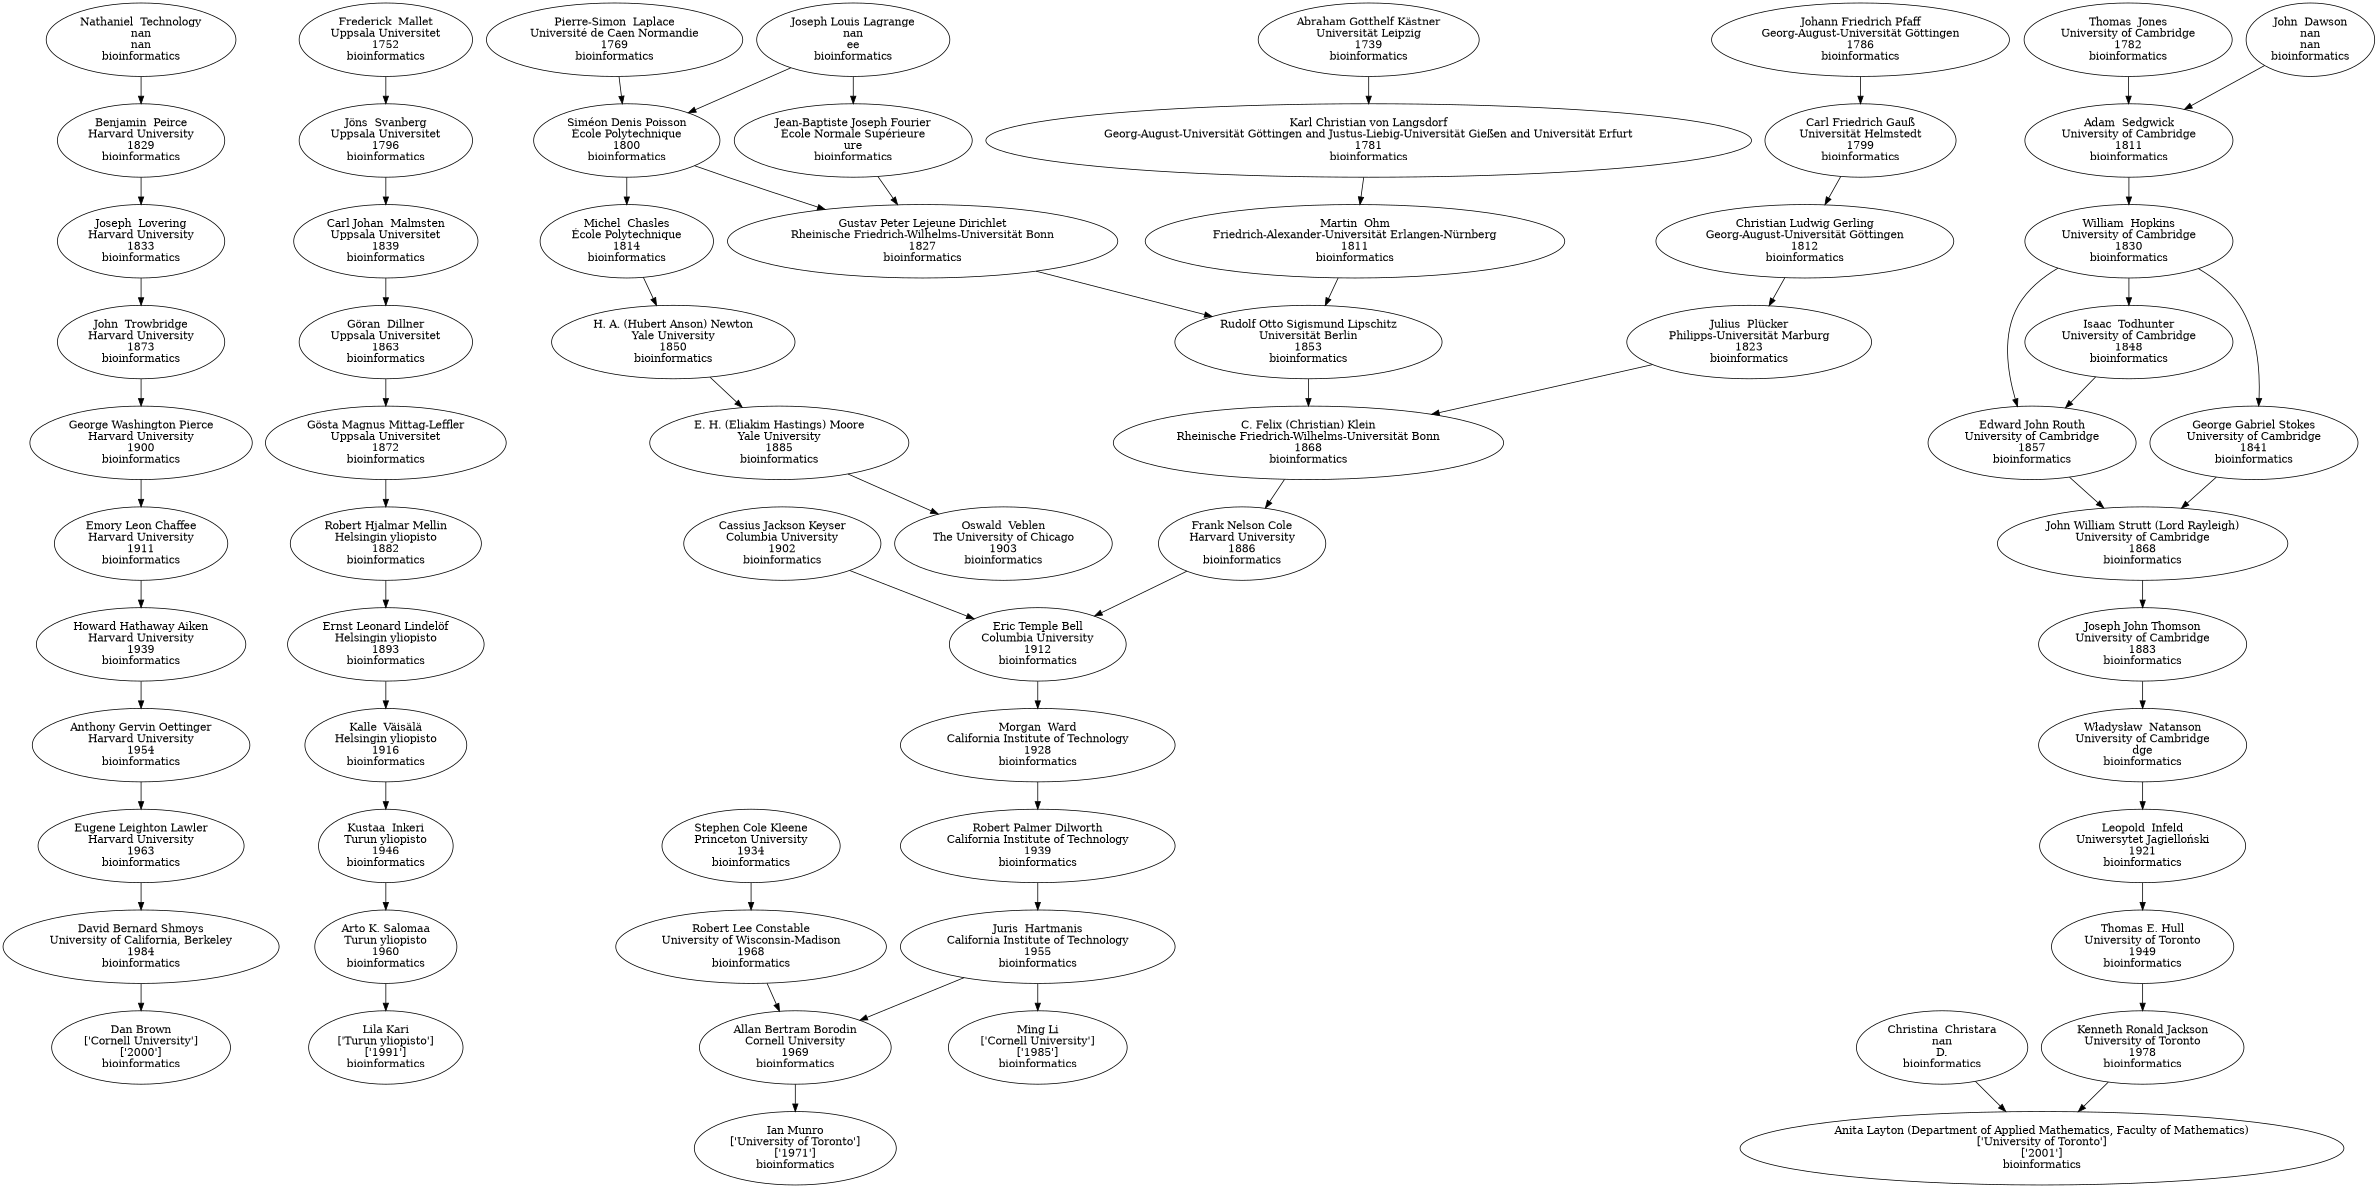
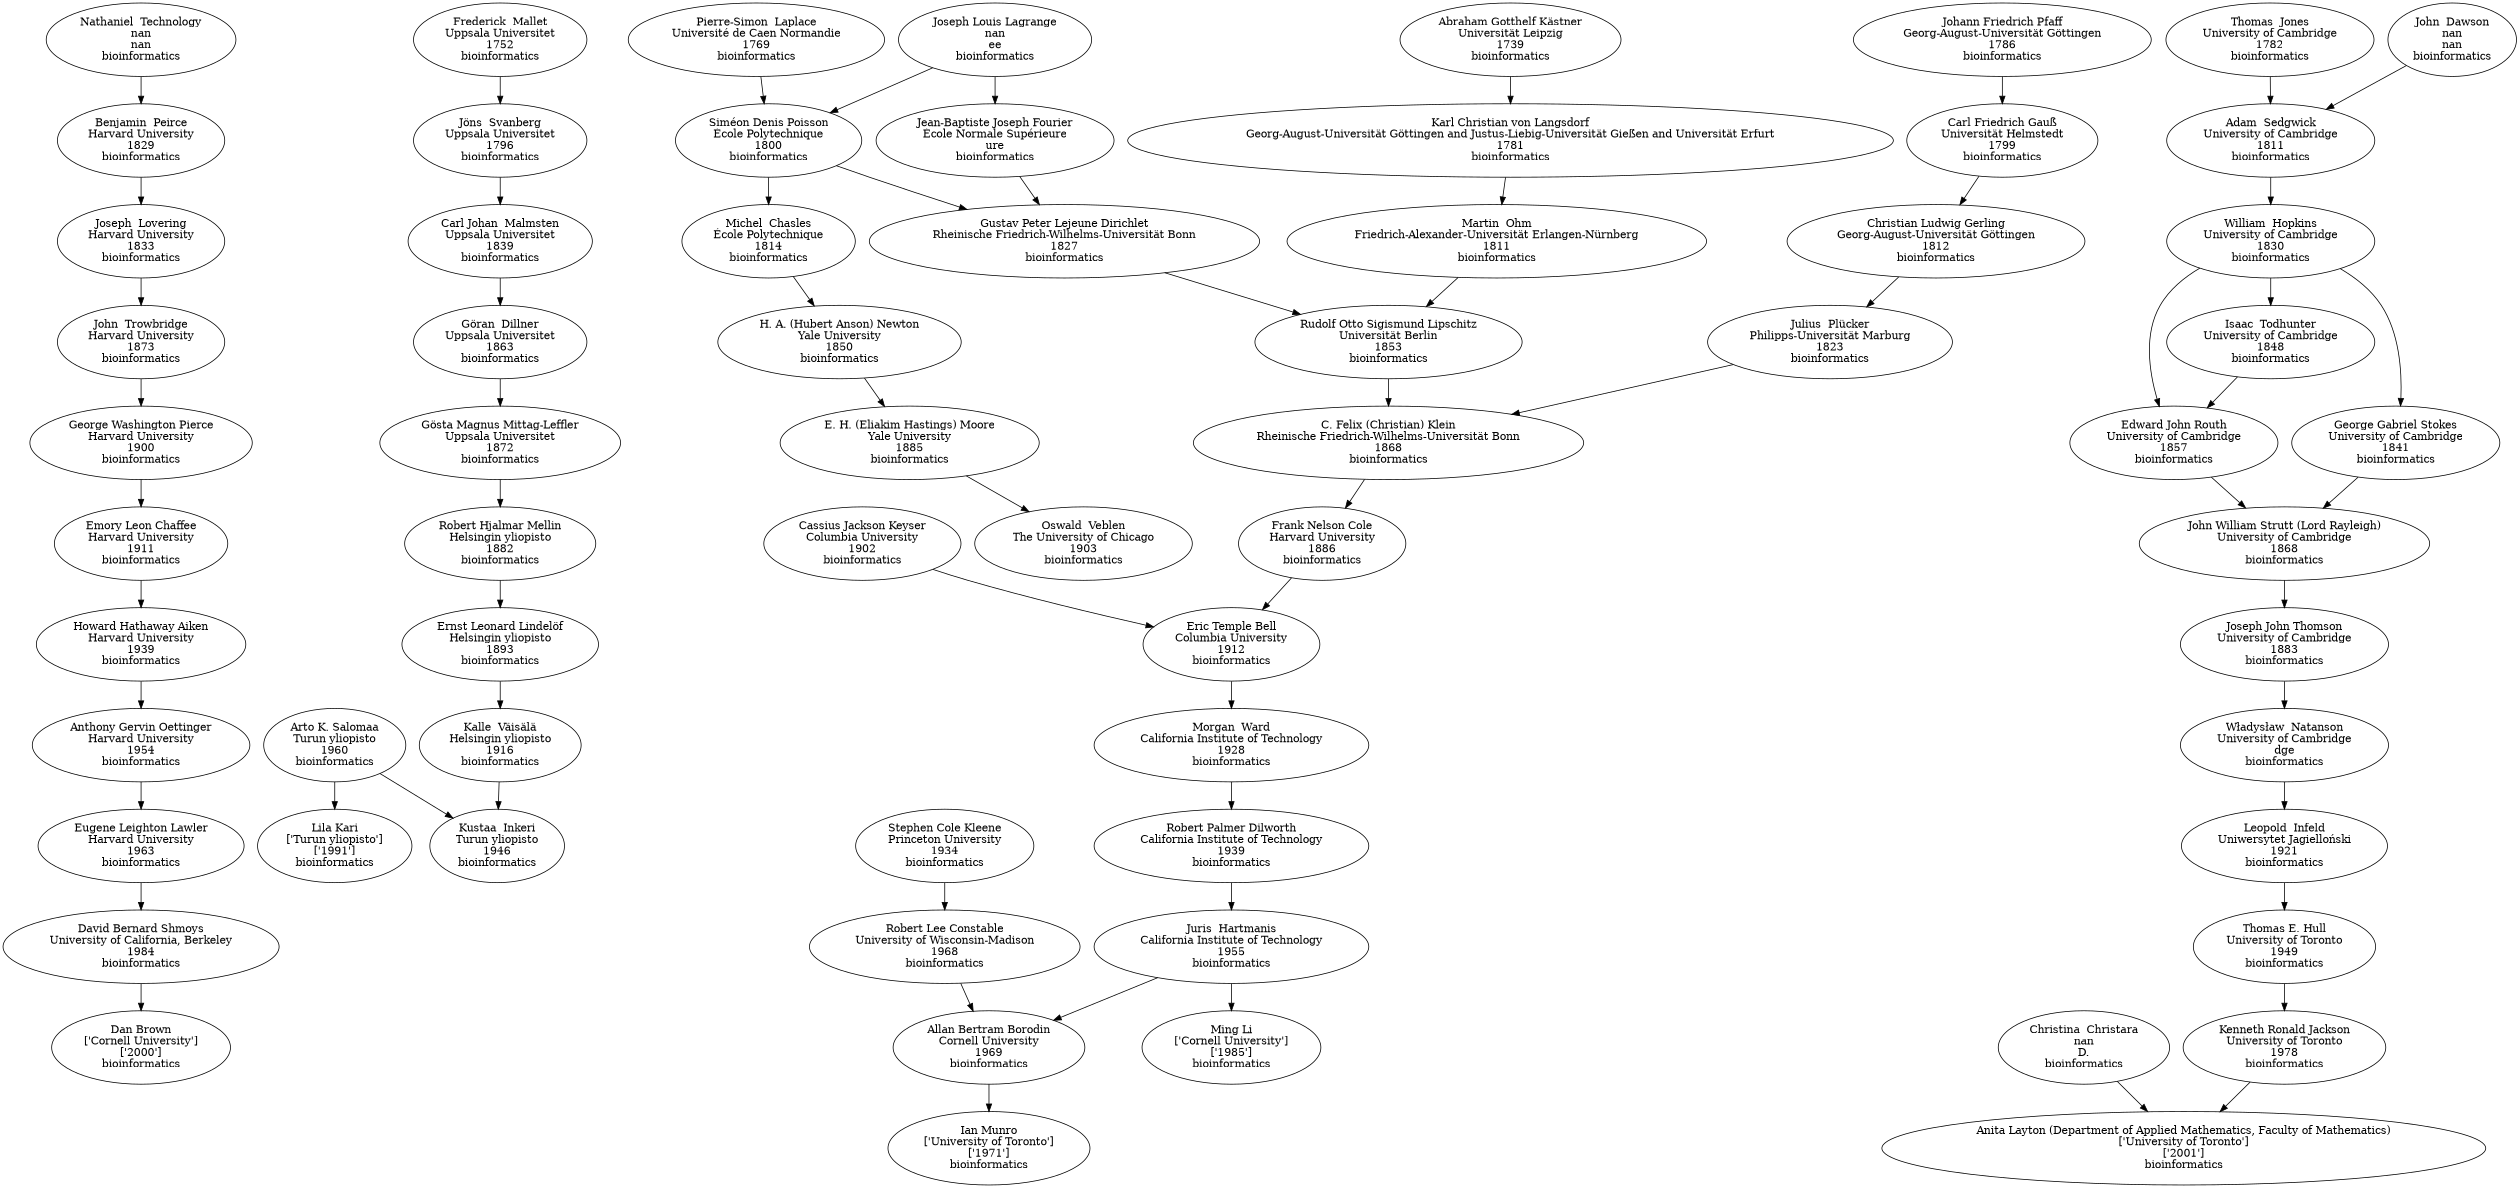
edge "Kustaa  Inkeri Turun yliopisto 1946 bioinformatics" -> "Arto K. Salomaa Turun yliopisto 1960 bioinformatics": reversed
